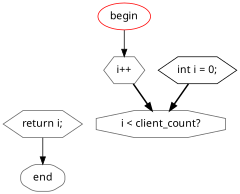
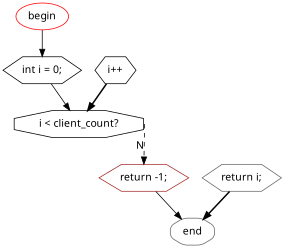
edge "begin" -> "i++": now "begin" -> "int i = 0;"
node "i++": color gray40 -> black
edge "int i = 0;" -> "i < client_count?": style bold -> solid
node "i < client_count?": color gray40 -> black
edge "return i;" -> "end": style solid -> bold
node "return -1;": added
